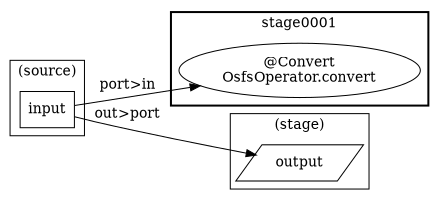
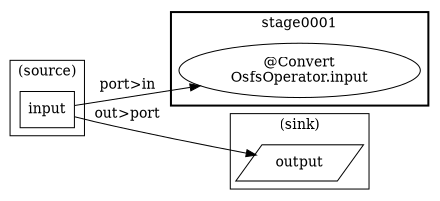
node "@Convert OsfsOperator.convert": label "@Convert OsfsOperator.convert" -> "@Convert OsfsOperator.input"
cluster "(stage)": label "(stage)" -> "(sink)"
